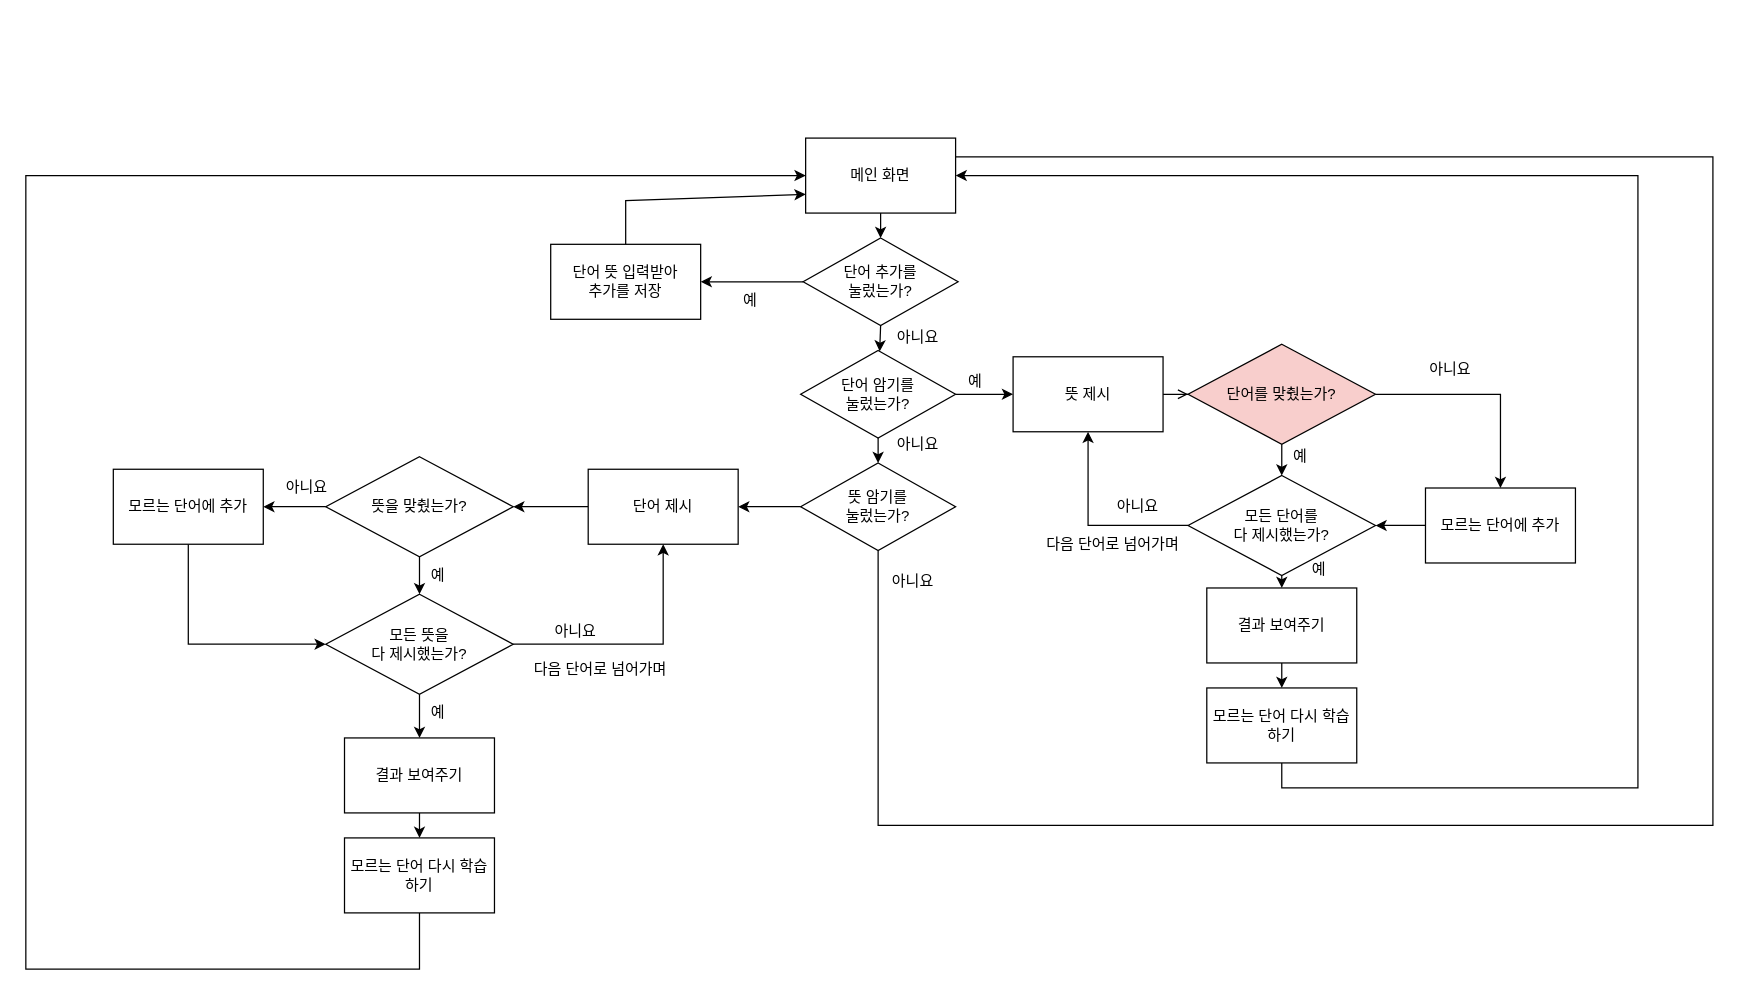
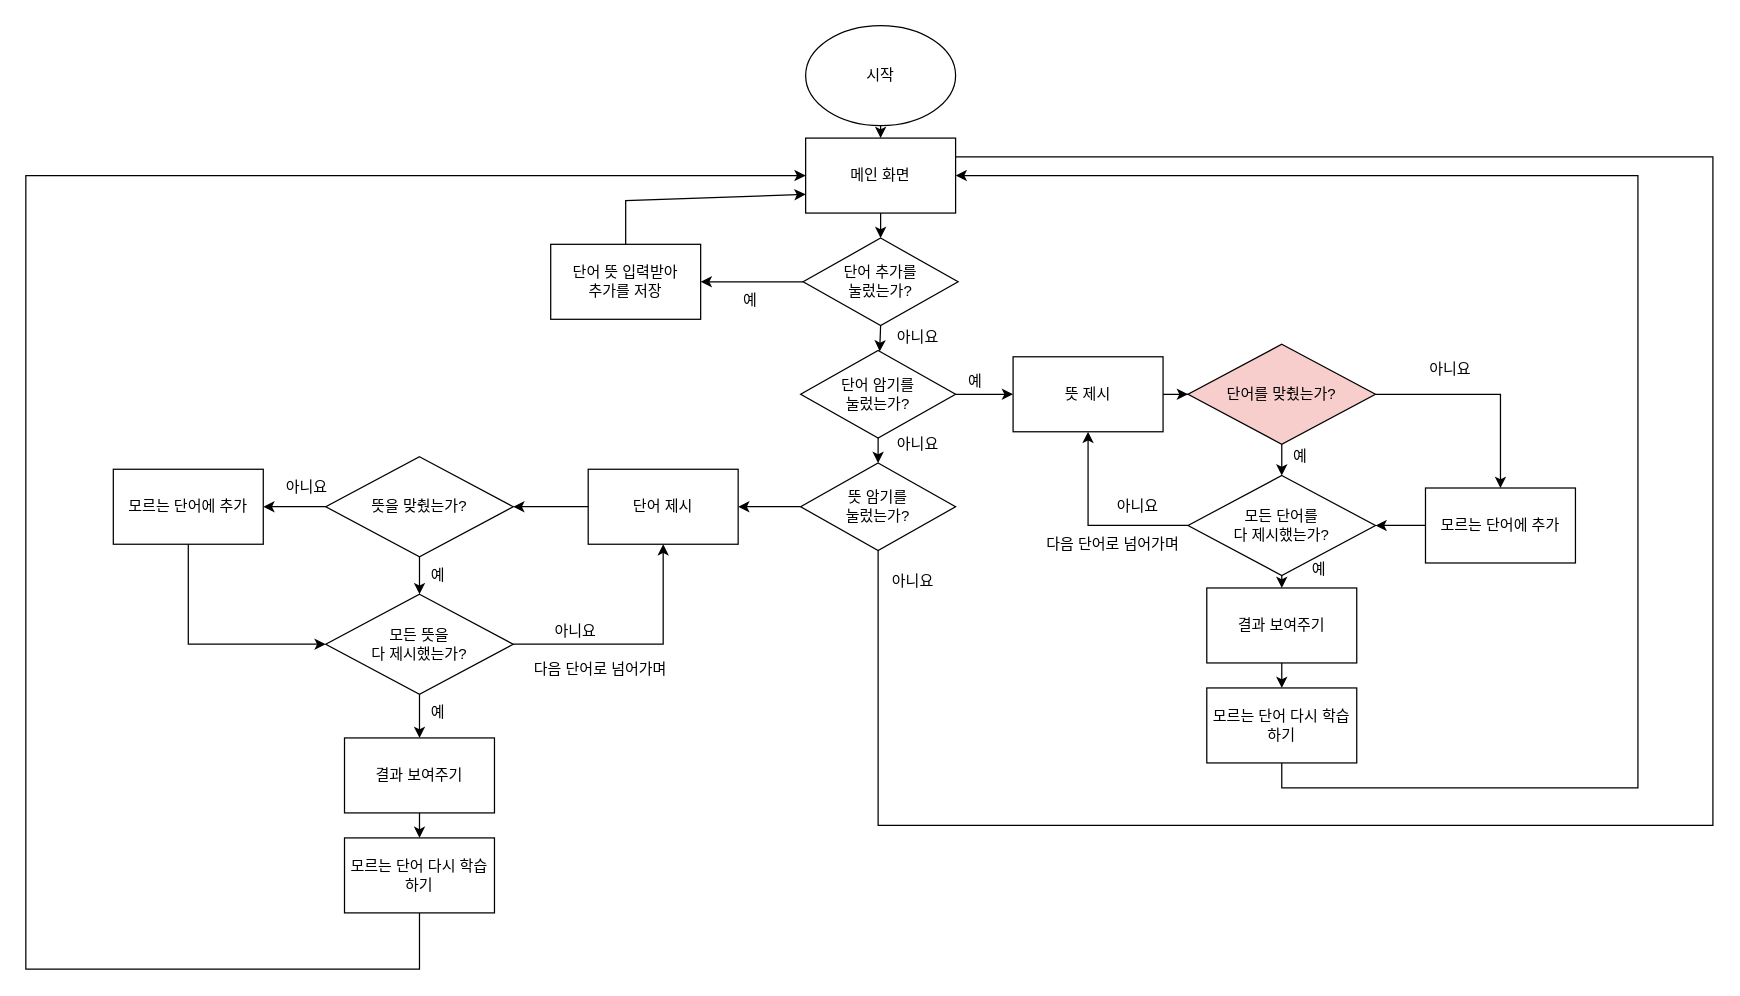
node "시작": added
edge "시작" -> "메인 화면": added
edge "뜻 제시" -> "단어를 맞췄는가?": arrowhead open -> classic
